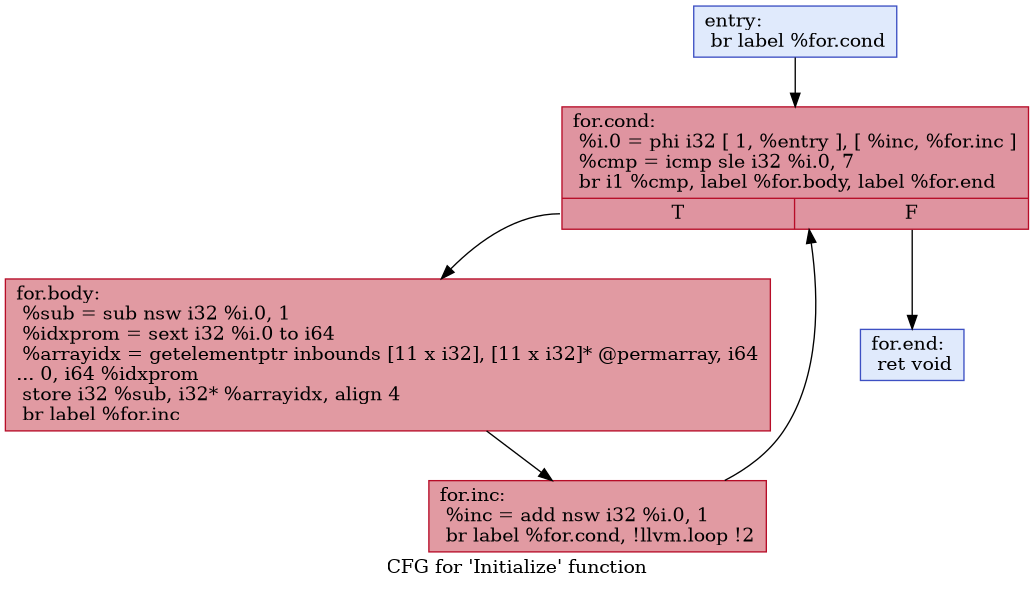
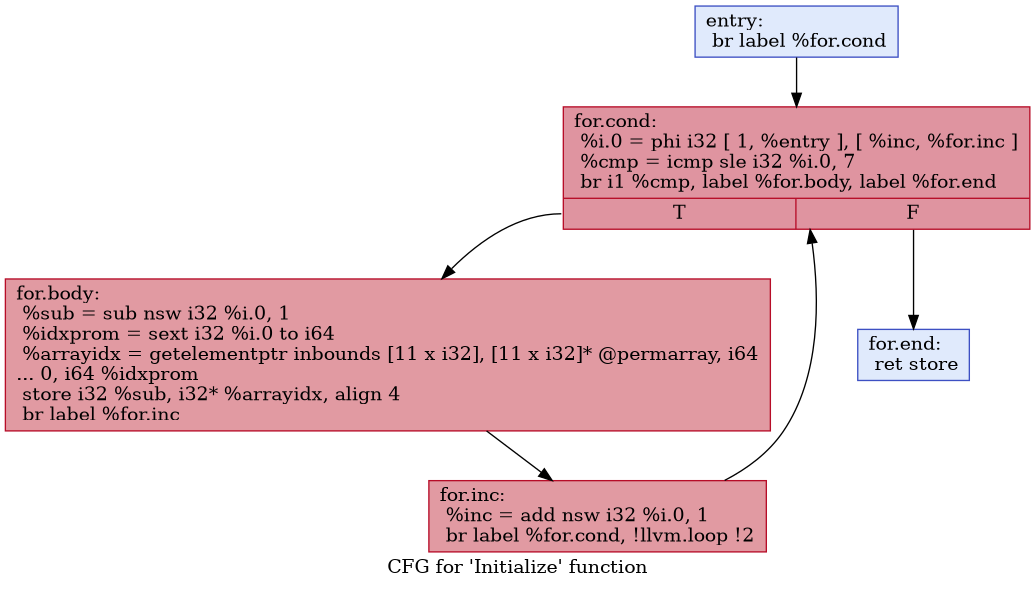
node "for.end:": text "ret void" -> "ret store"
